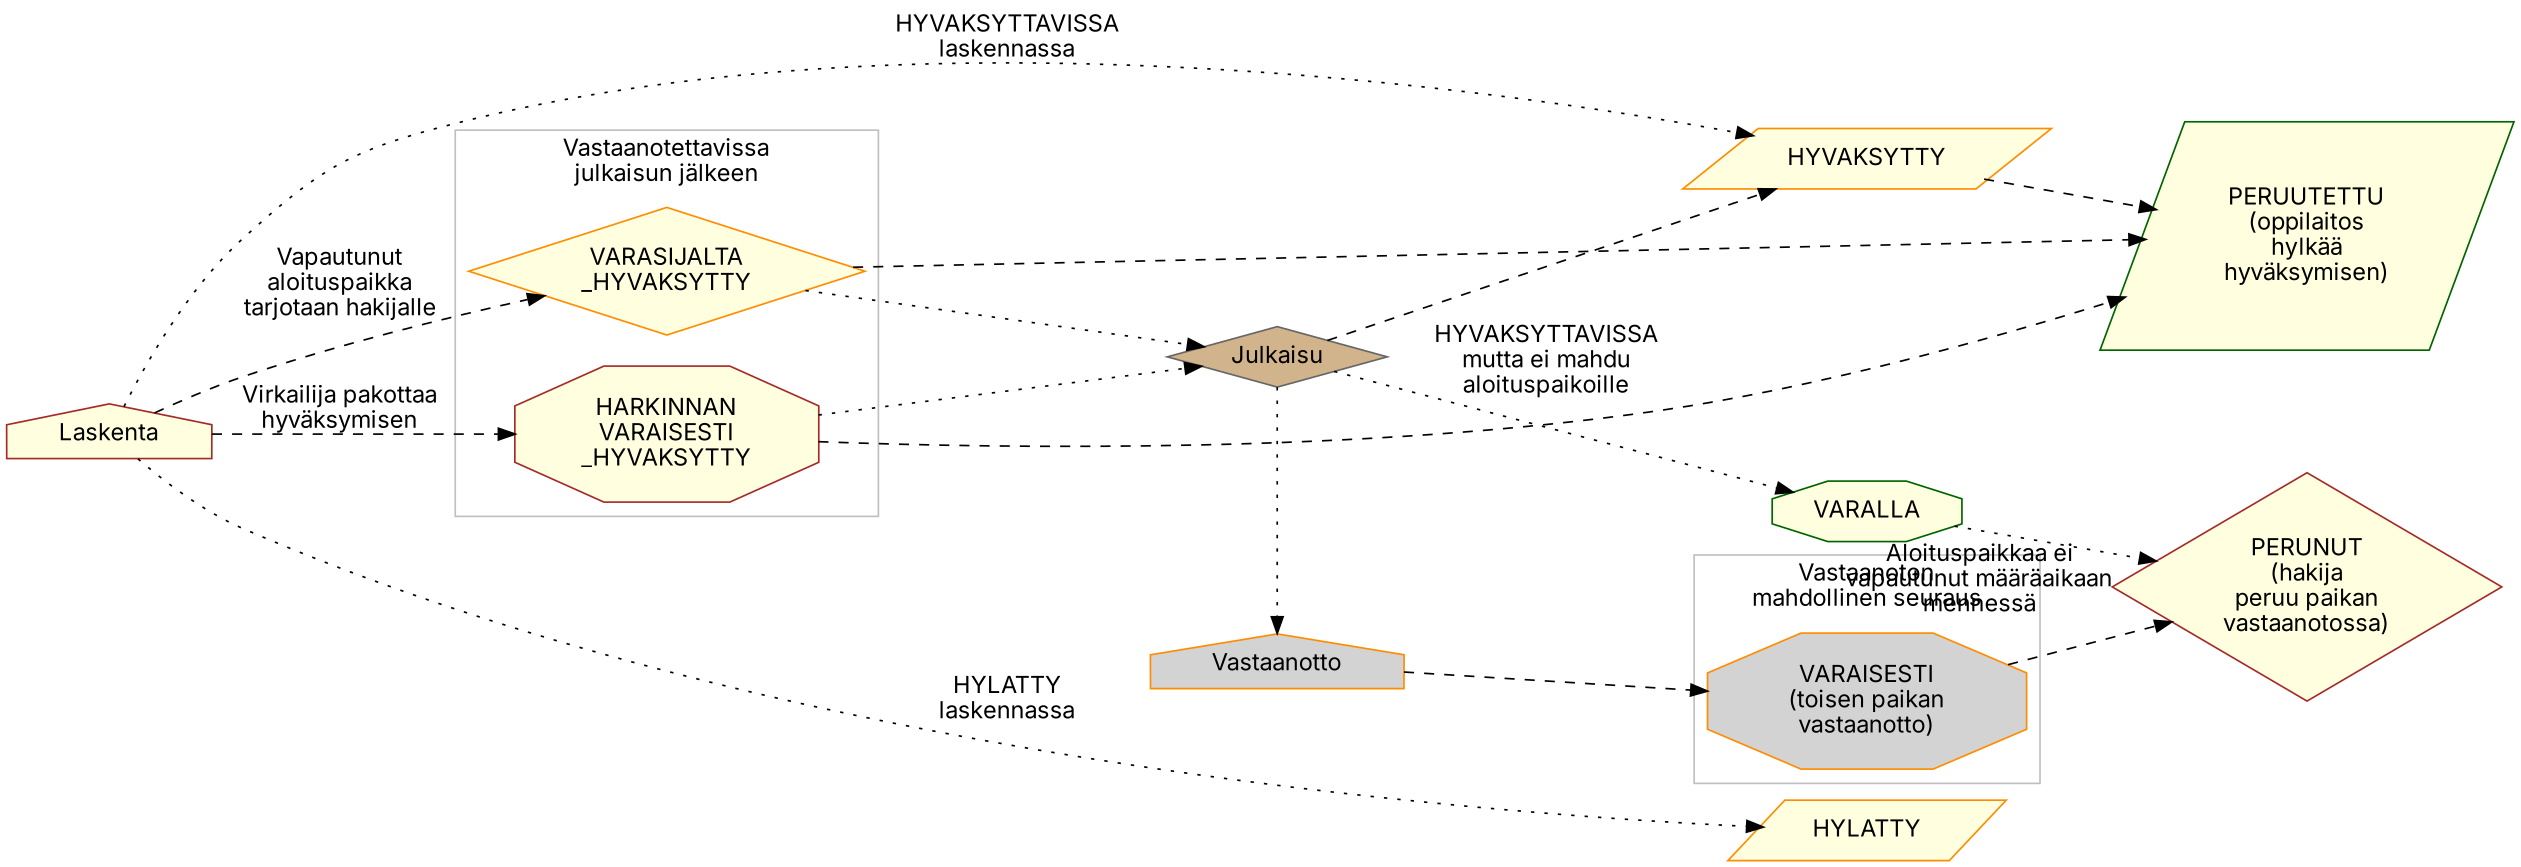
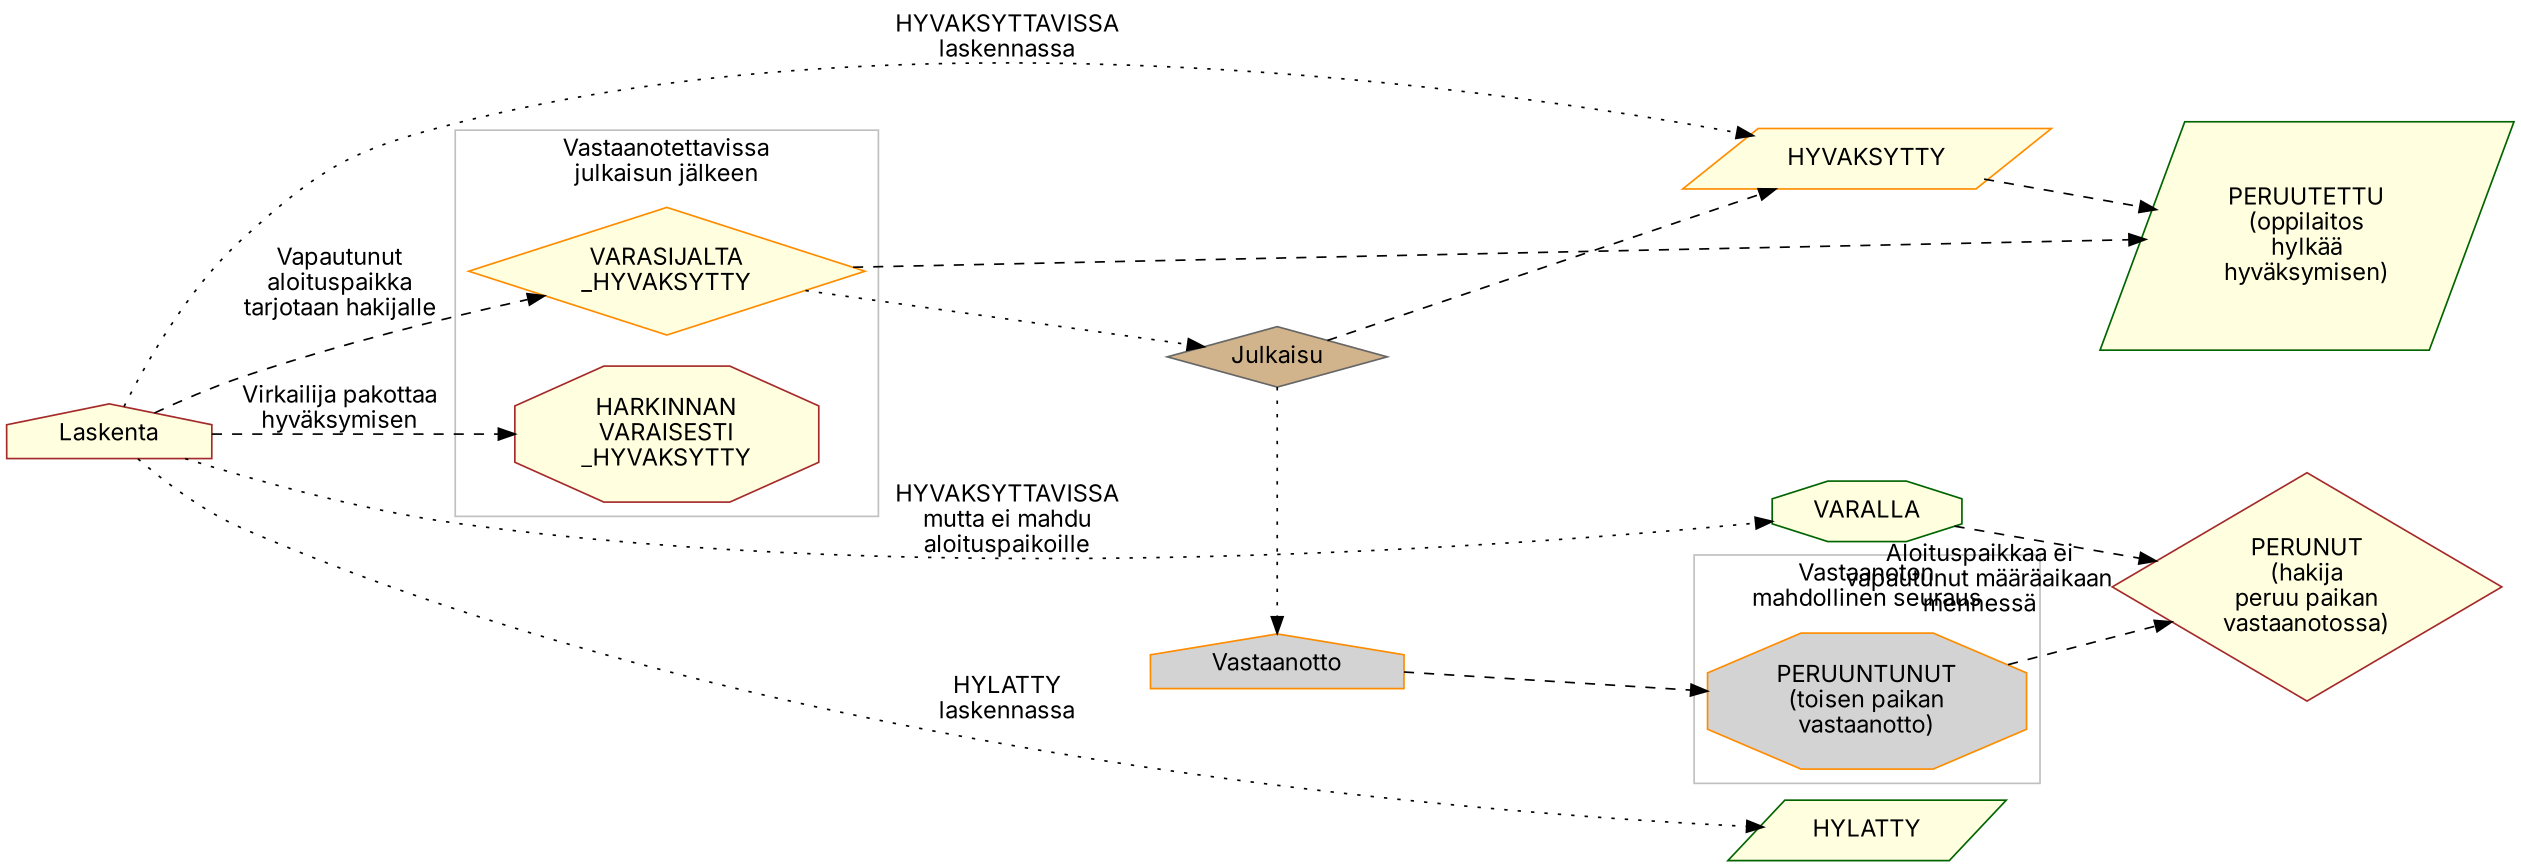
edge "HARKINNAN VARAISESTI _HYVAKSYTTY" -> "Julkaisu": removed
edge "HARKINNAN VARAISESTI _HYVAKSYTTY" -> "PERUUTETTU (oppilaitos hylkää hyväksymisen)": removed
edge "Julkaisu" -> "VARALLA": now "Laskenta" -> "VARALLA"
edge "VARALLA" -> "PERUNUT (hakija peruu paikan vastaanotossa)": style dotted -> dashed
node "VARAISESTI (toisen paikan vastaanotto)": label "VARAISESTI (toisen paikan vastaanotto)" -> "PERUUNTUNUT (toisen paikan vastaanotto)"
node "HYLATTY": color darkorange -> darkgreen
